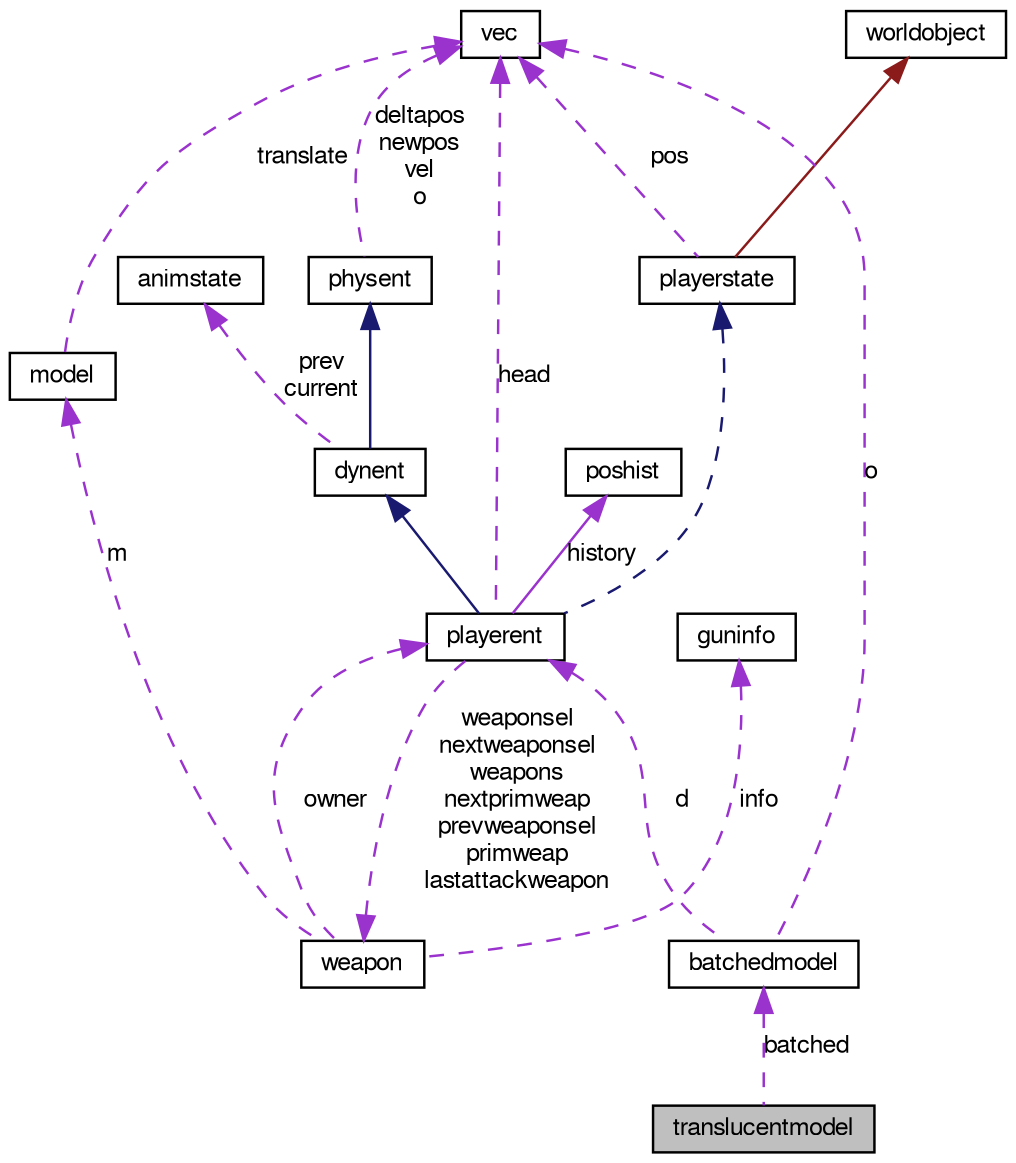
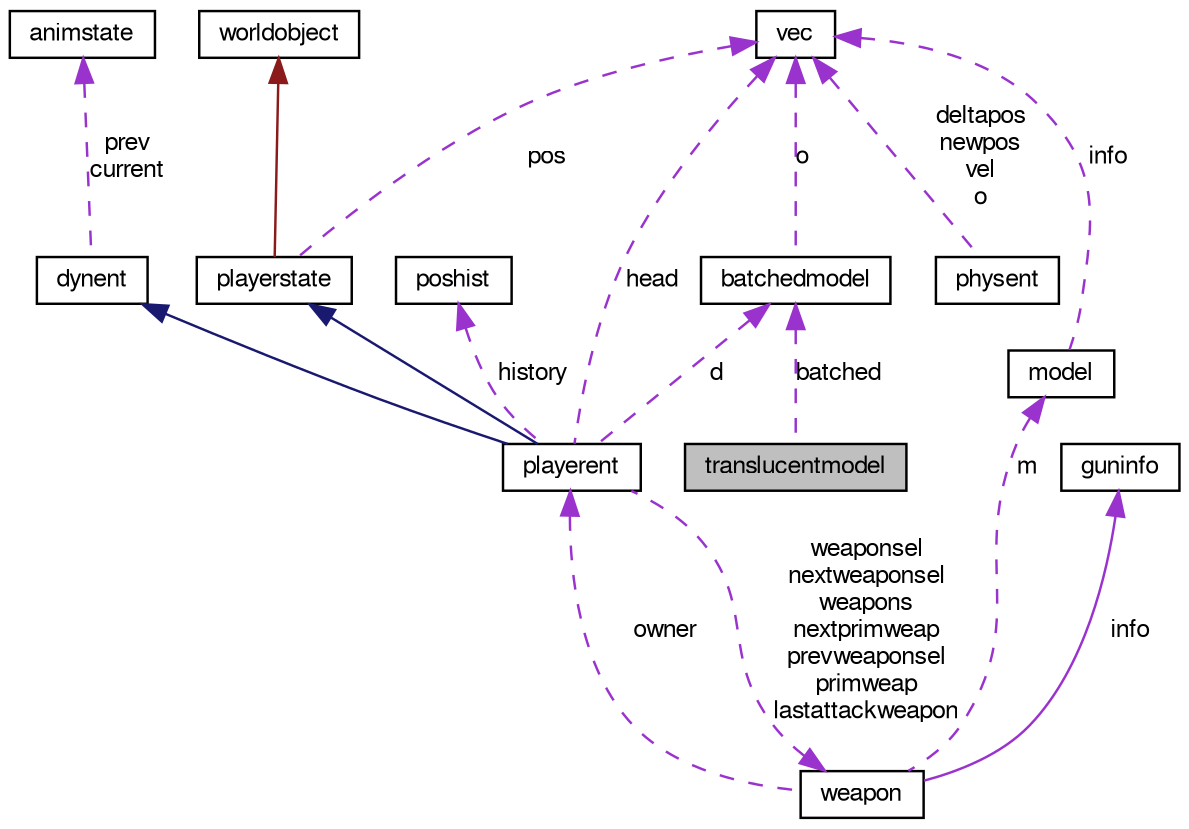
edge "model" -> "vec": label "translate" -> "info"
edge "dynent" -> "physent": removed
edge "playerent" -> "playerstate": style dashed -> solid
edge "playerent" -> "poshist": style solid -> dashed
edge "batchedmodel" -> "playerent": reversed
edge "weapon" -> "guninfo": style dashed -> solid
